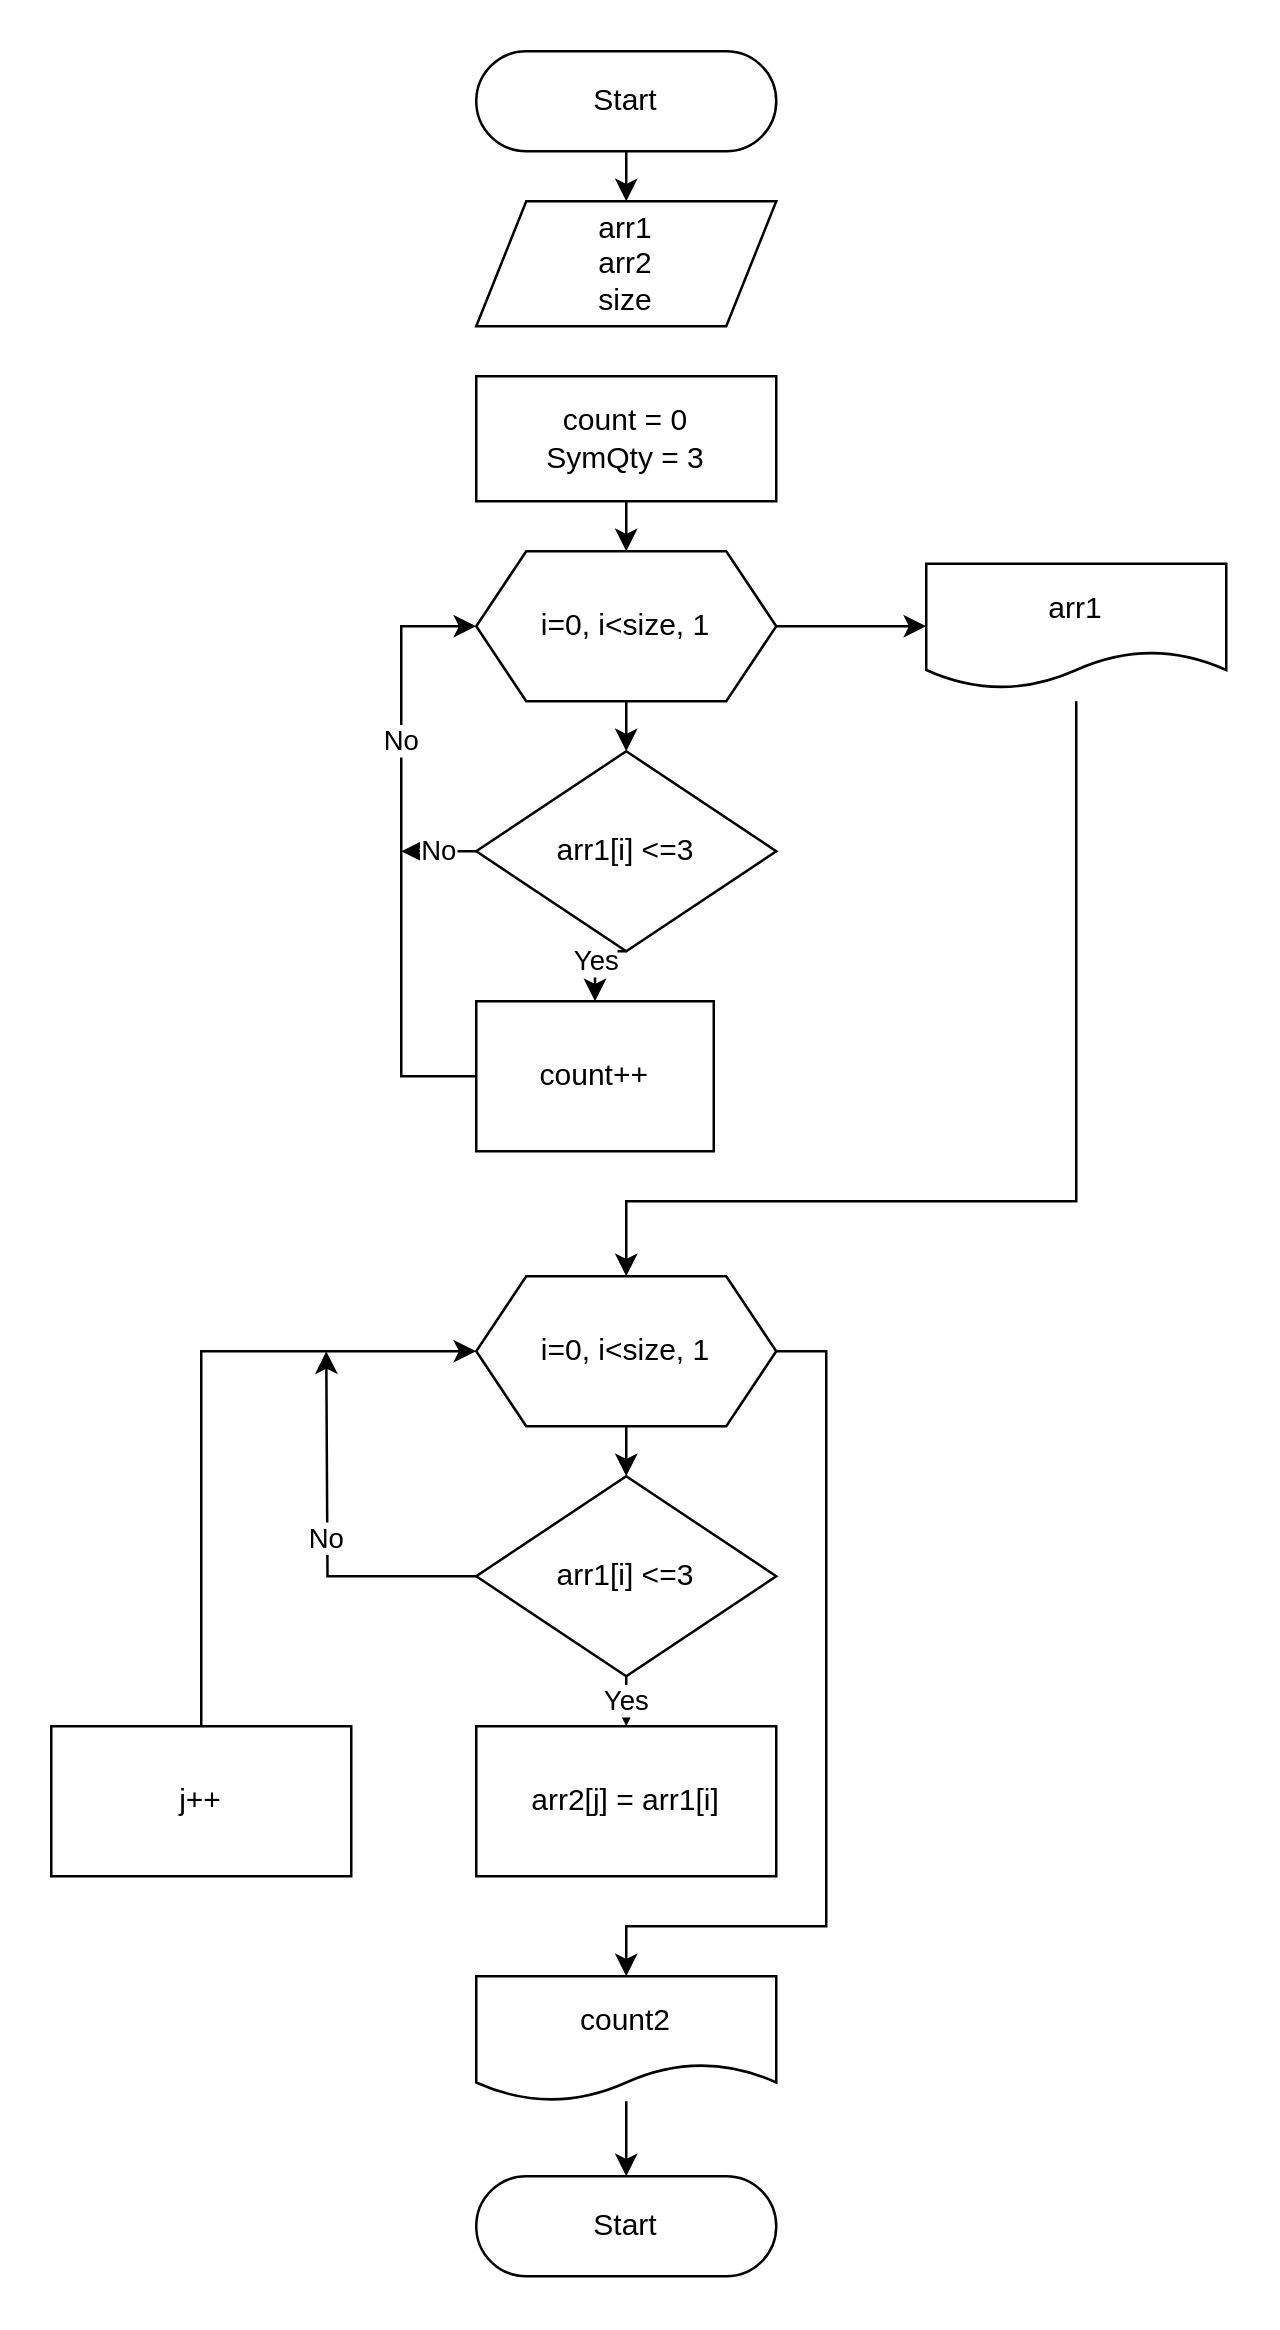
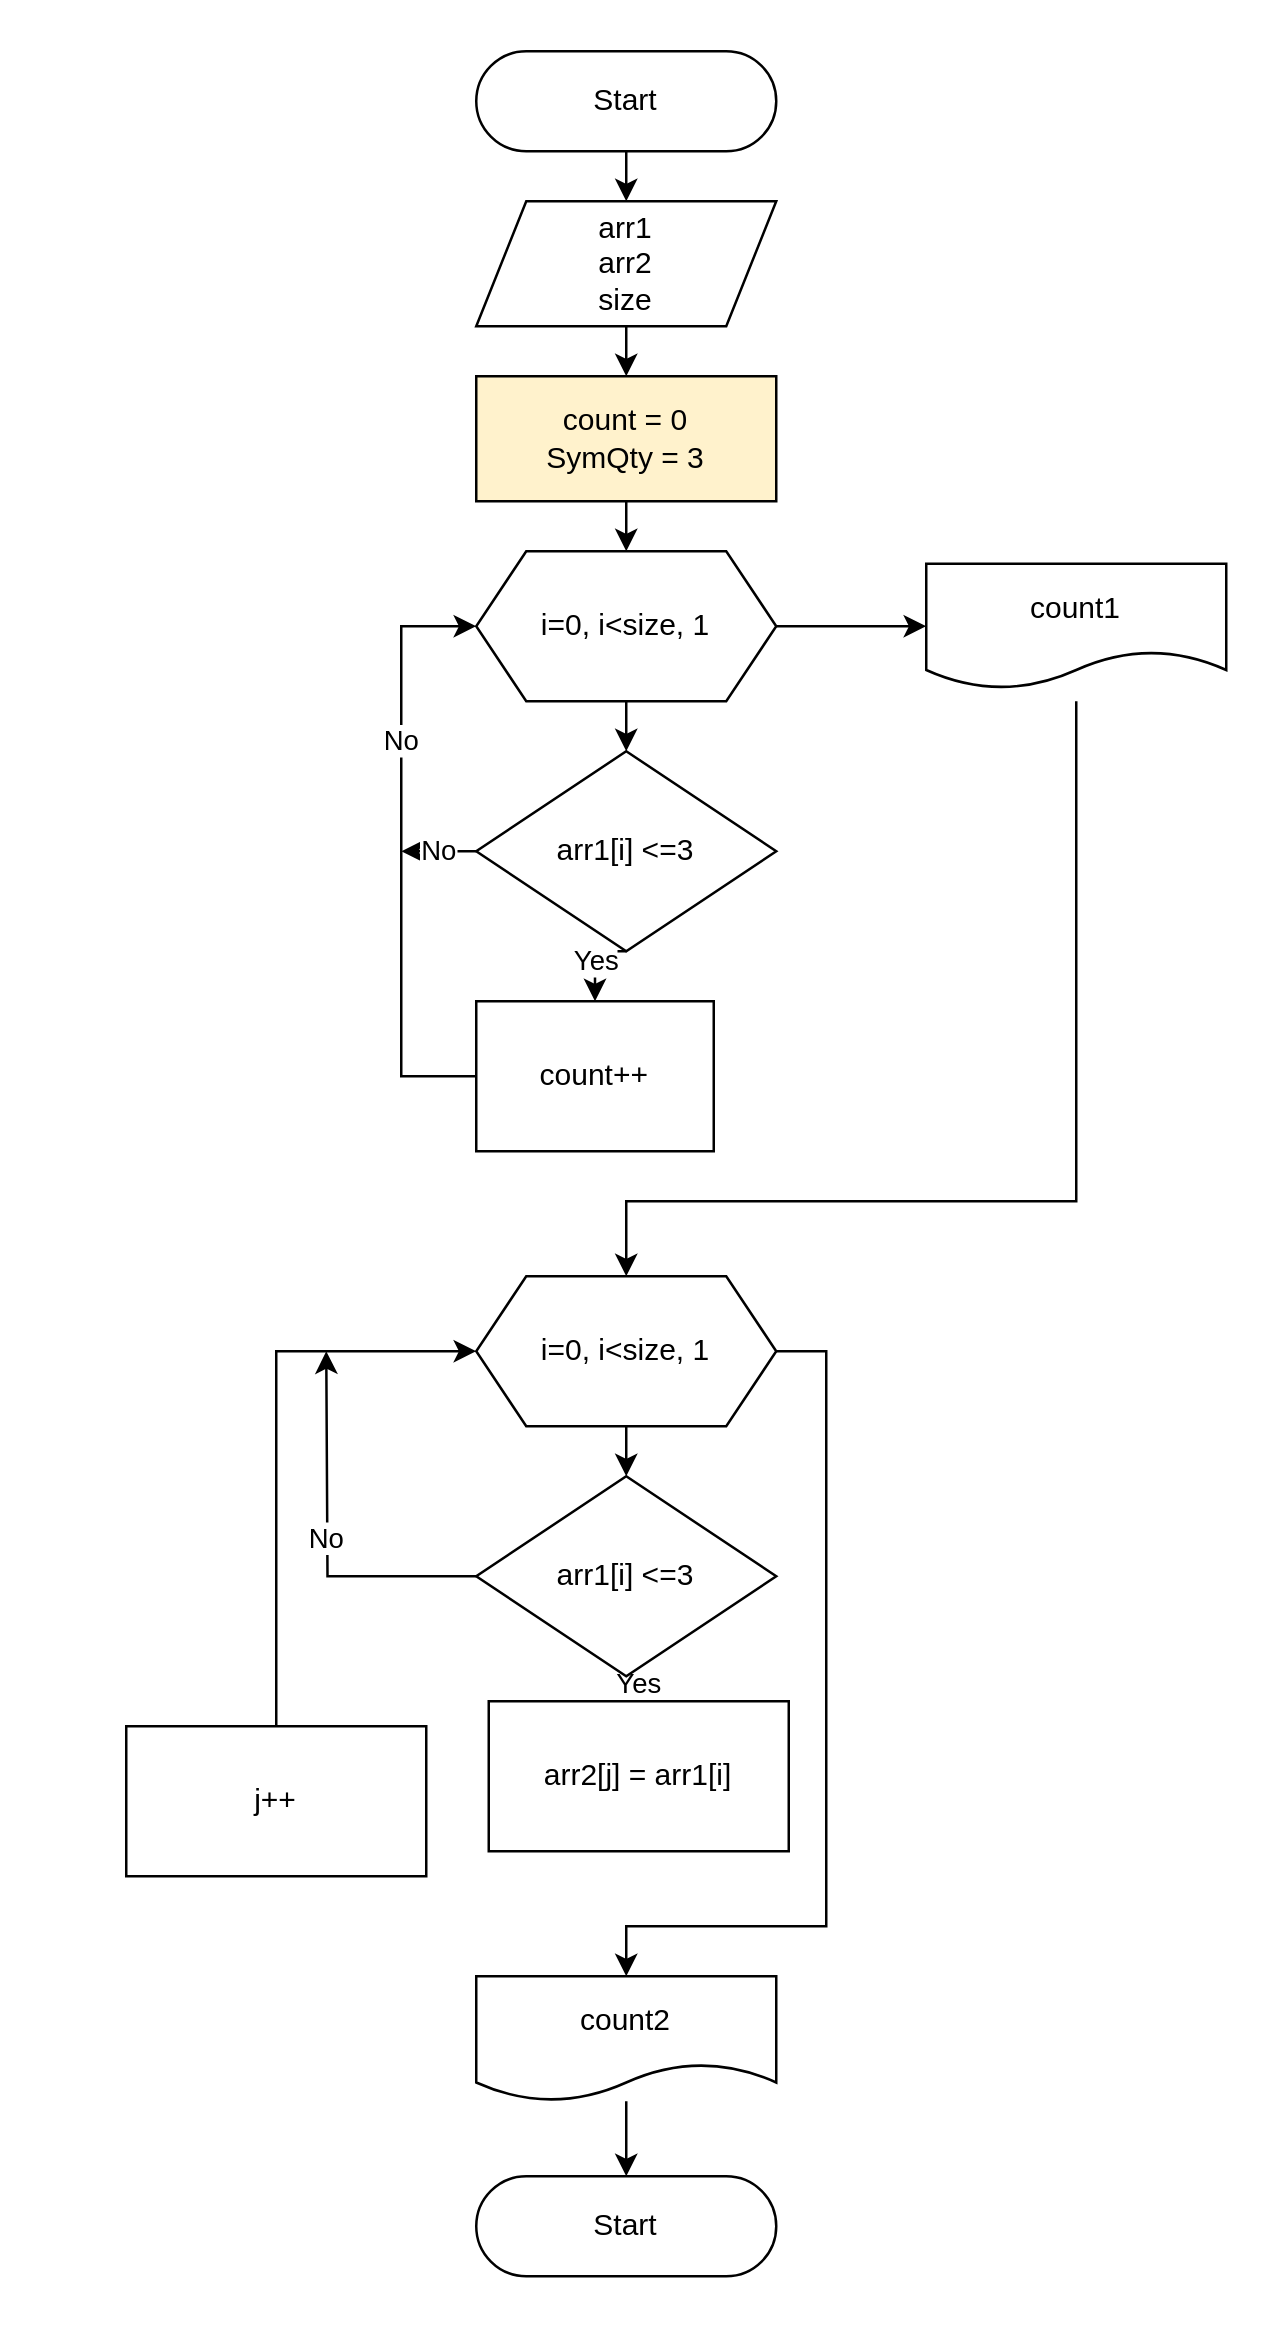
edge "arr1 arr2 size" -> "count = 0 SymQty = 3": added
node "count = 0 SymQty = 3": fillcolor #ffffff -> #fff2cc
node "arr1": label "arr1" -> "count1"
node "j++": moved (201, 1801) -> (276, 1801)
node "arr2[j] = arr1[i]": moved (626, 1801) -> (639, 1776)
